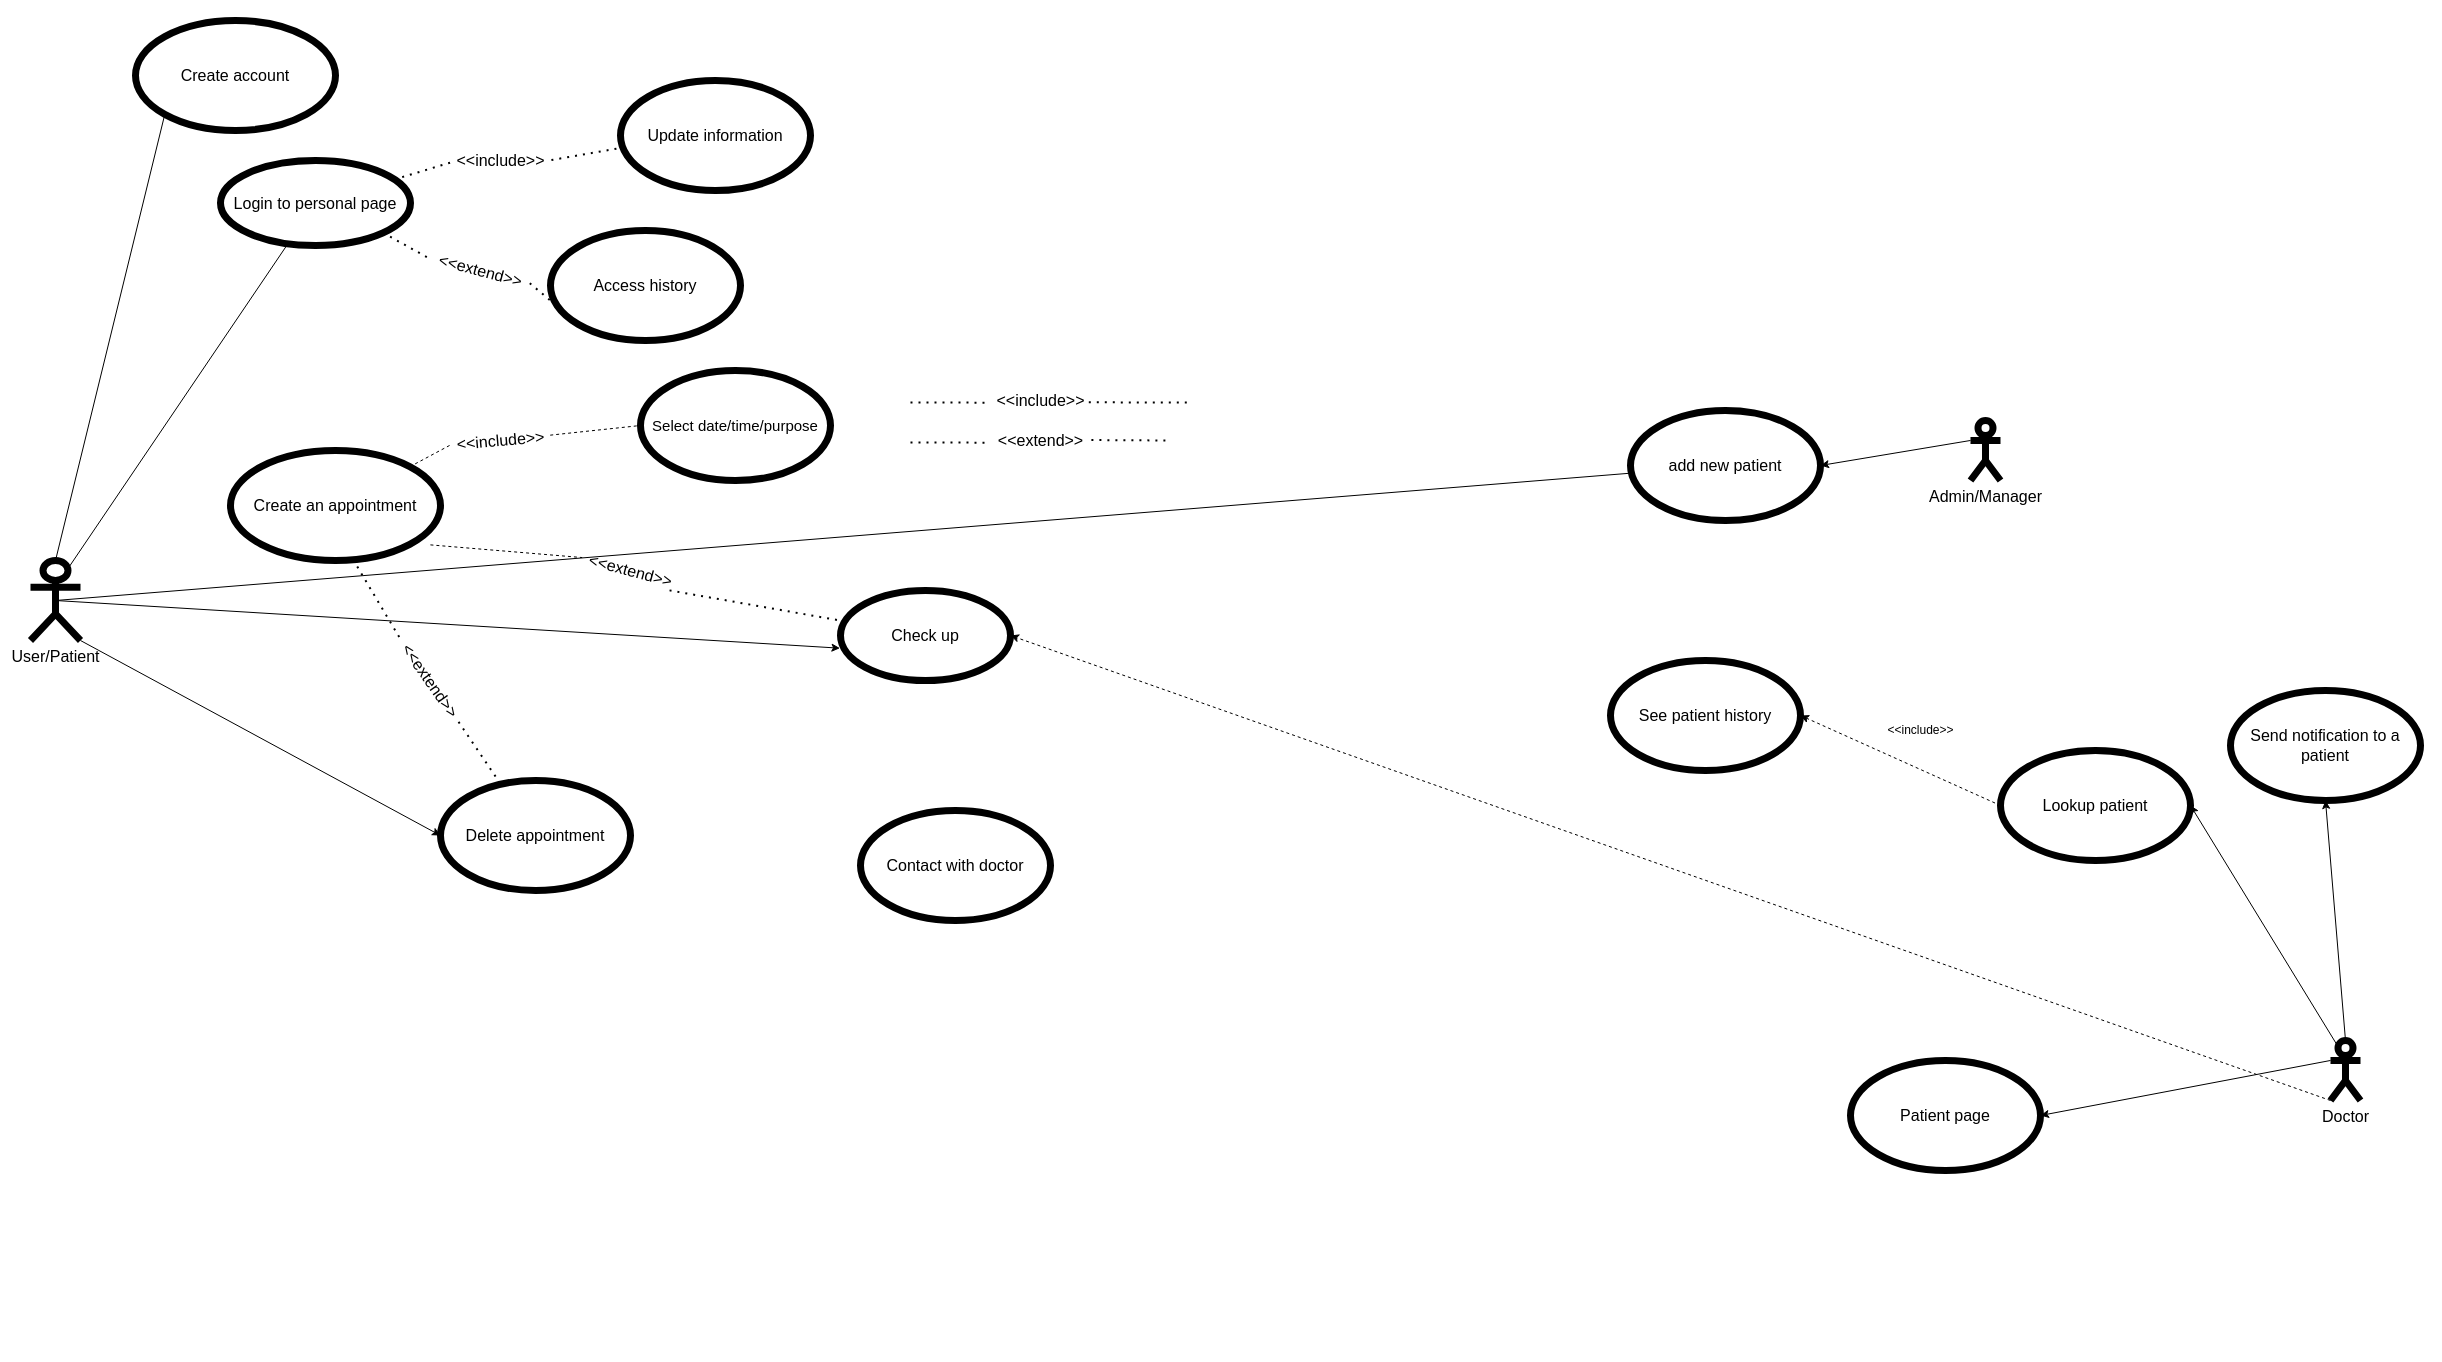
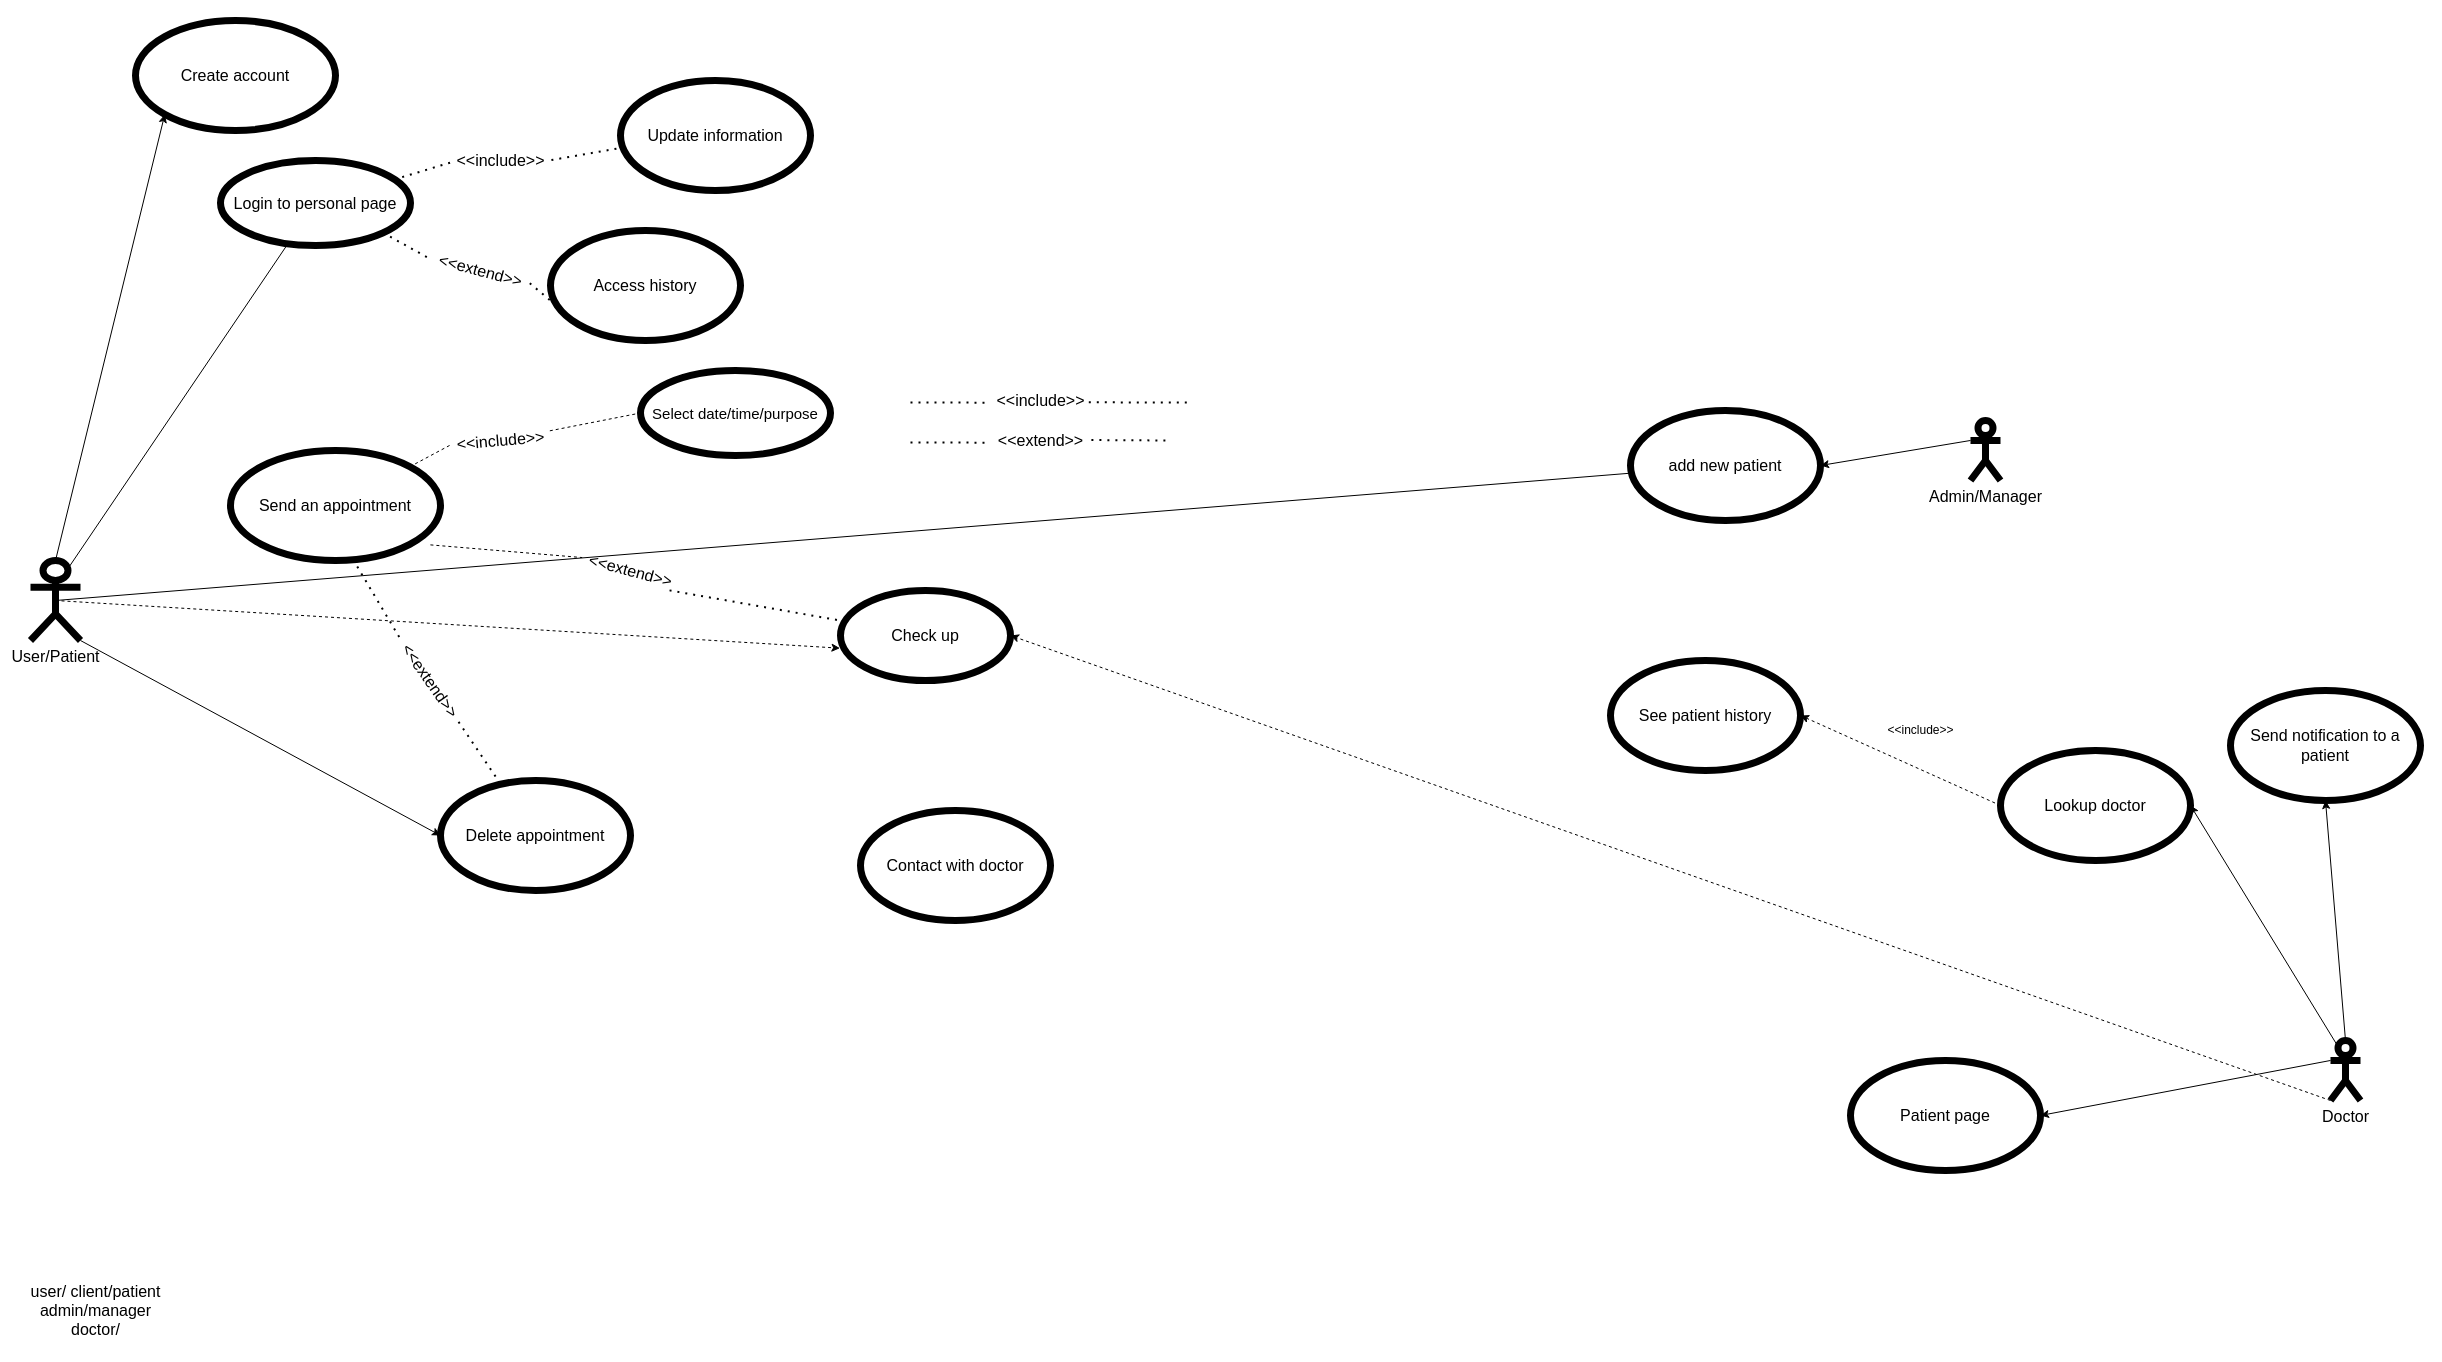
edge "Create account" -- "User/Patient": arrowhead none -> classic
node "Select date/time/purpose": size 190x110 -> 190x85
node "Create an appointment": label "Create an appointment" -> "Send an appointment"
edge "User/Patient" -> "Check up": style solid -> dashed
node "Lookup patient": label "Lookup patient" -> "Lookup doctor"
node "user/ client/patient admin/manager doctor/": added
